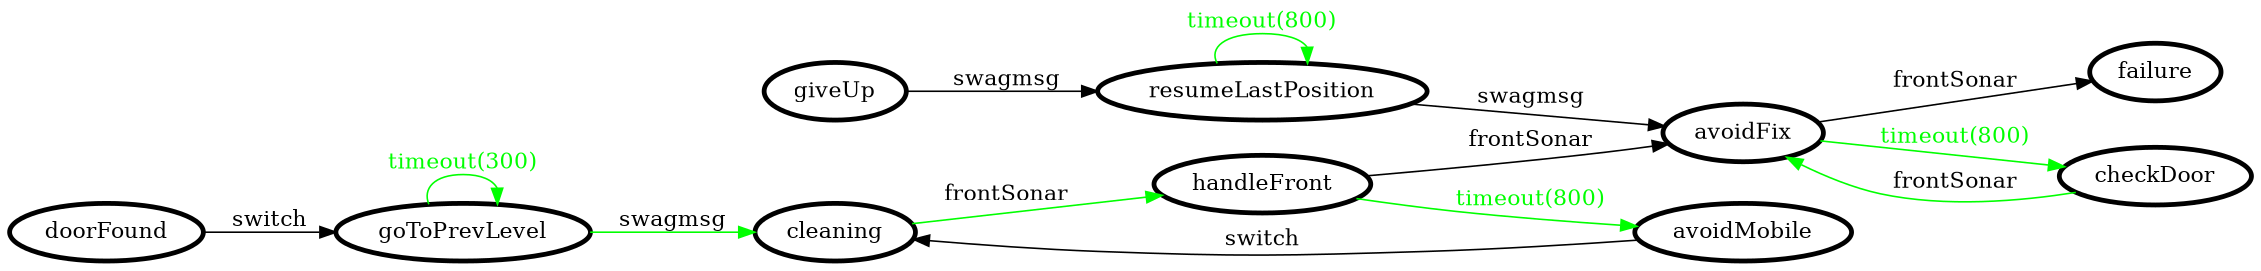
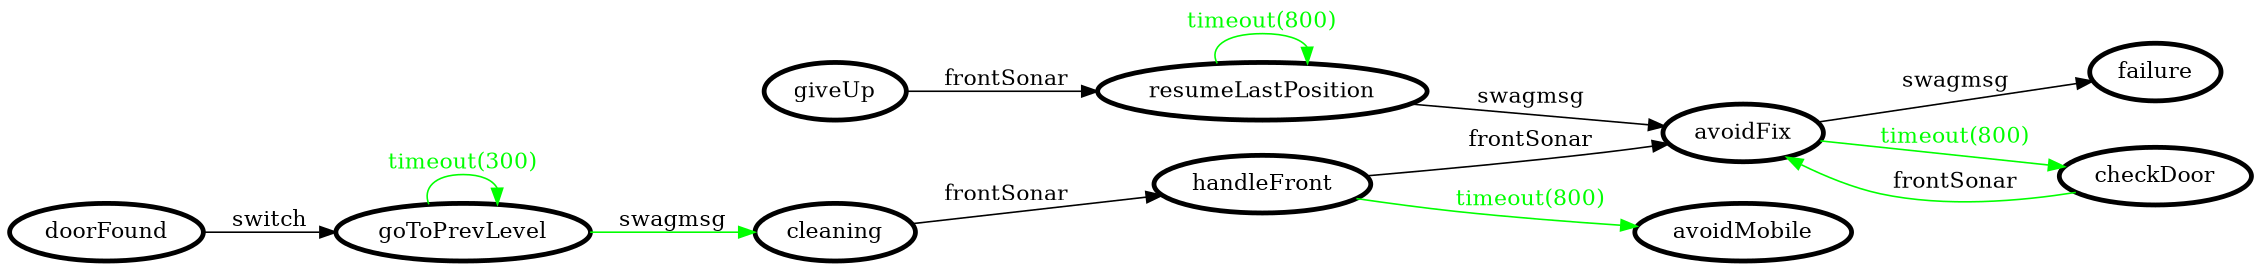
edge "giveUp" -> "resumeLastPosition": label "swagmsg" -> "frontSonar"
edge "avoidFix" -> "failure": label "frontSonar" -> "swagmsg"
edge "cleaning" -> "handleFront": color green -> black
edge "avoidMobile" -> "cleaning": removed, label "switch"
